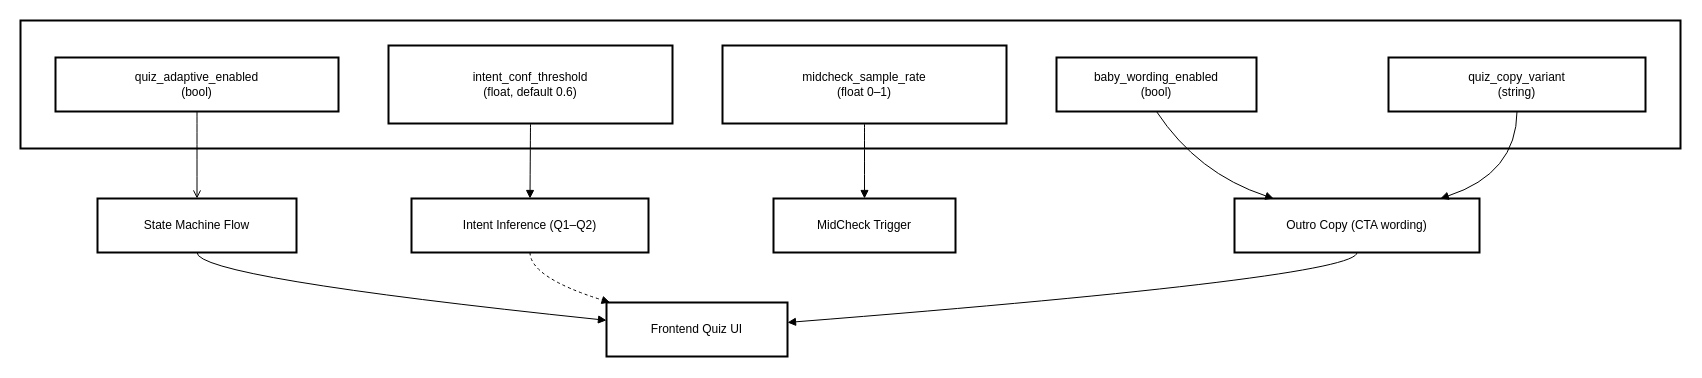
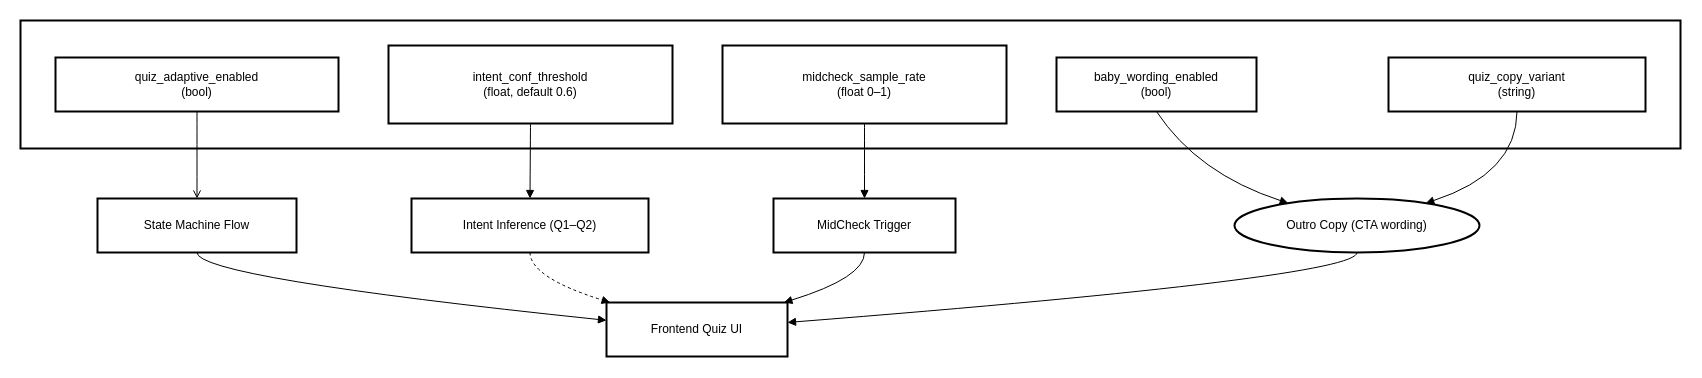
node "Outro Copy (CTA wording)": shape rectangle -> ellipse
edge "MidCheck Trigger" -> "Frontend Quiz UI": added
